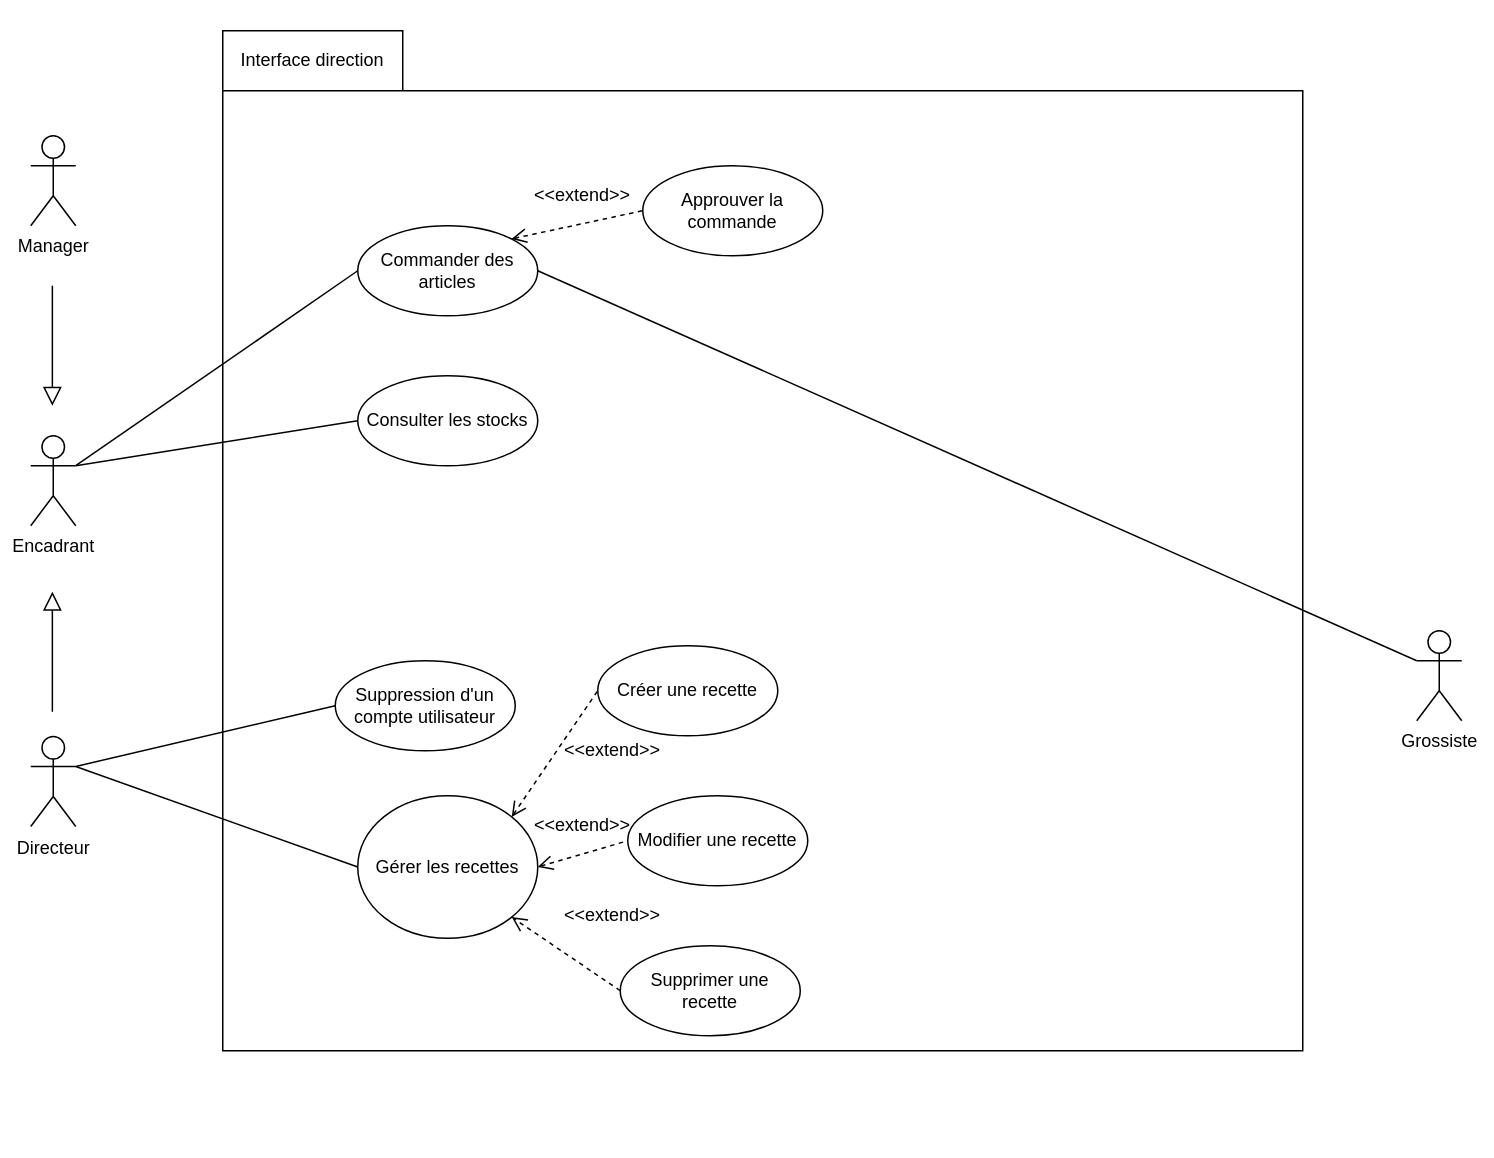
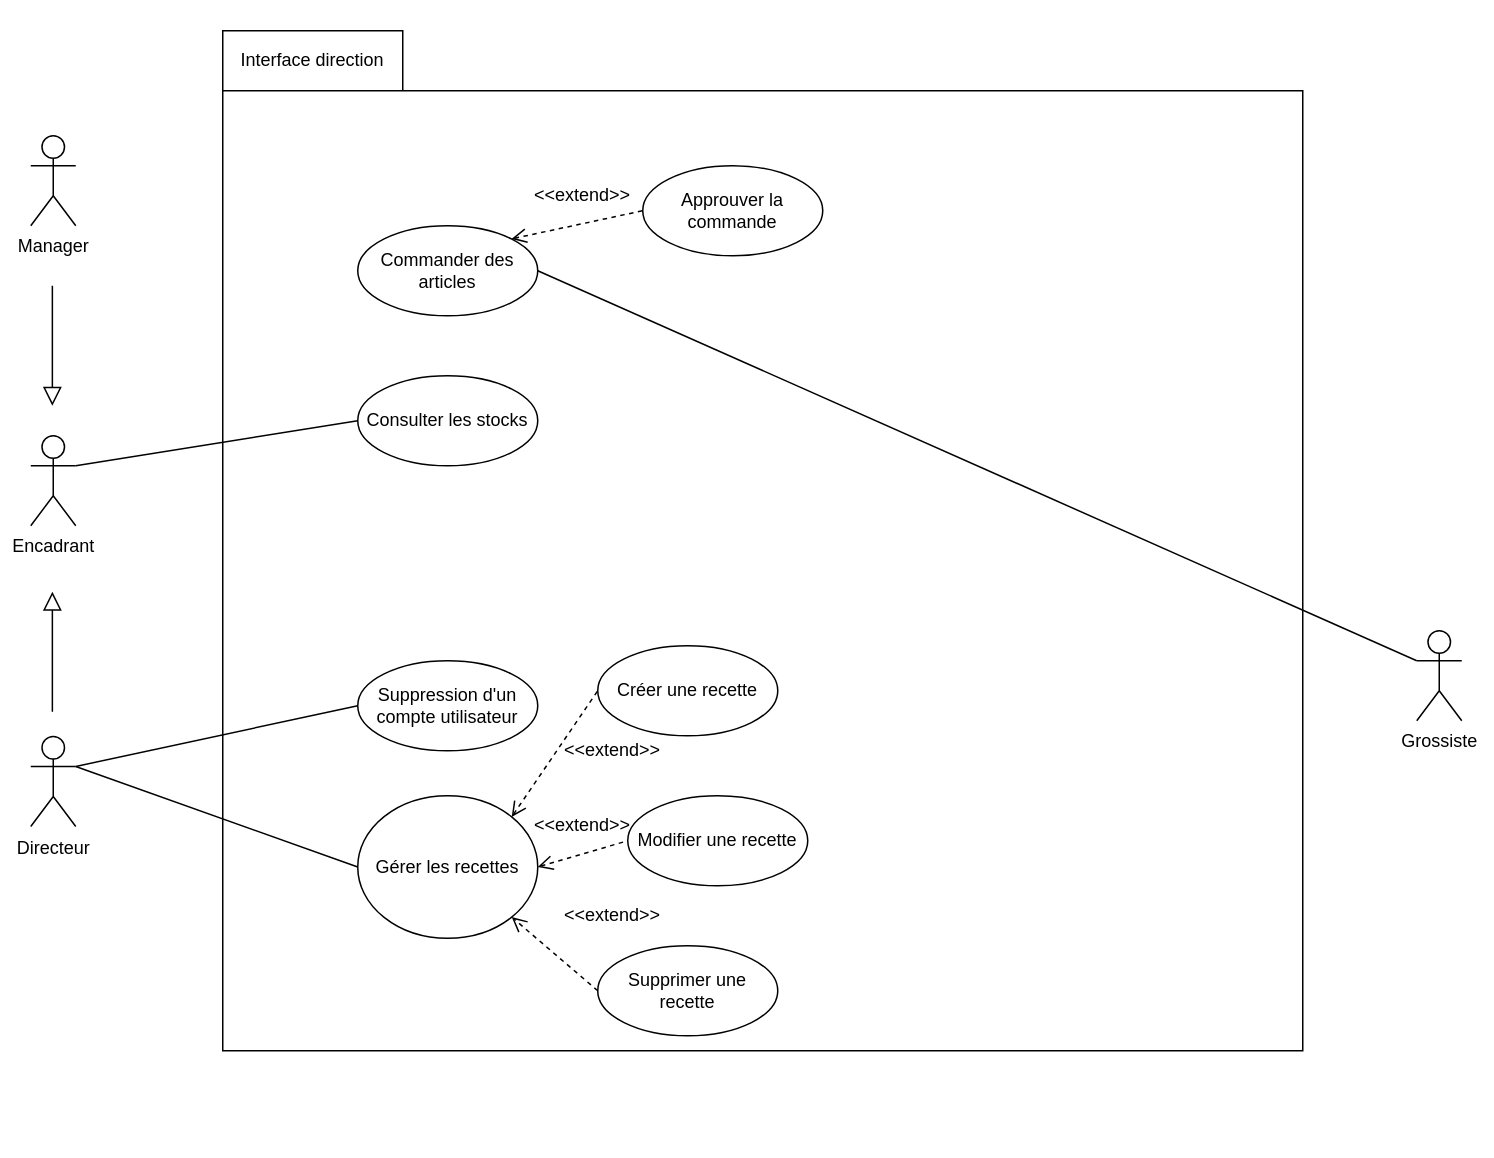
edge "Commander des articles" -- "Encadrant": removed
node "Suppression d'un compte utilisateur": moved (425, 706) -> (448, 706)
node "Supprimer une recette": moved (710, 991) -> (688, 991)
